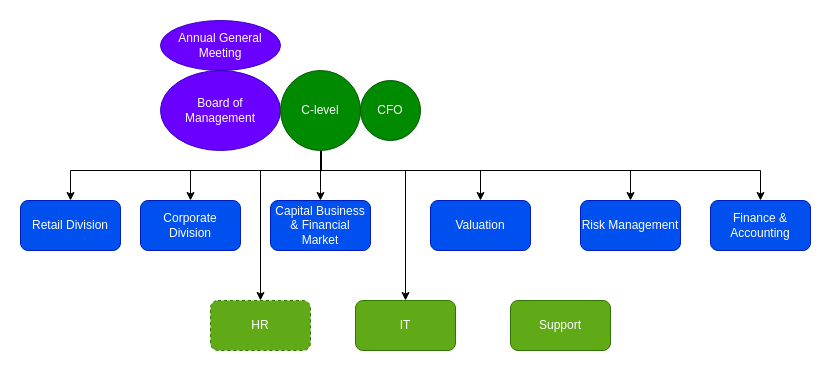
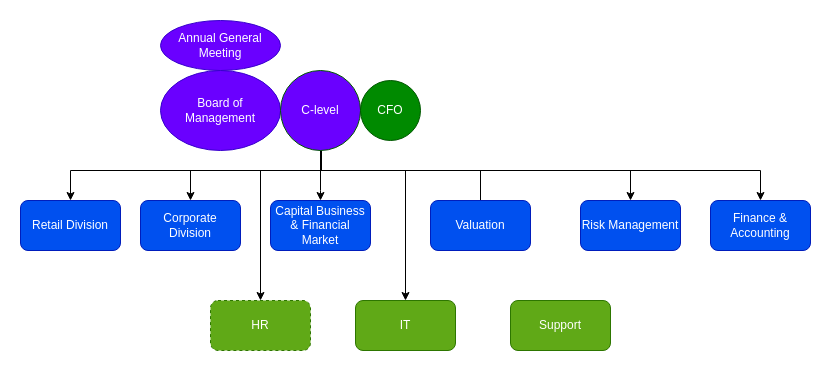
node "C-level": fillcolor #008a00 -> #6a00ff
edge "C-level" -> "Valuation": arrowhead classic -> none
